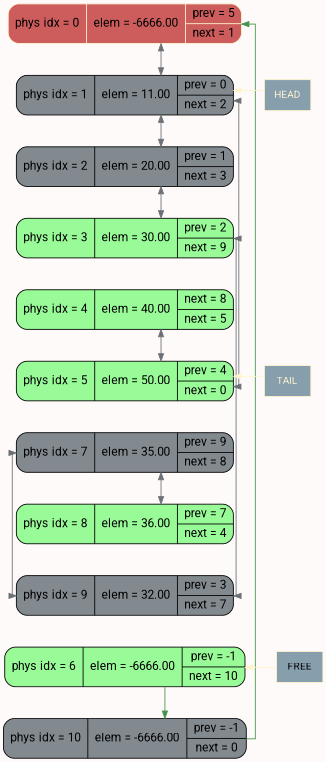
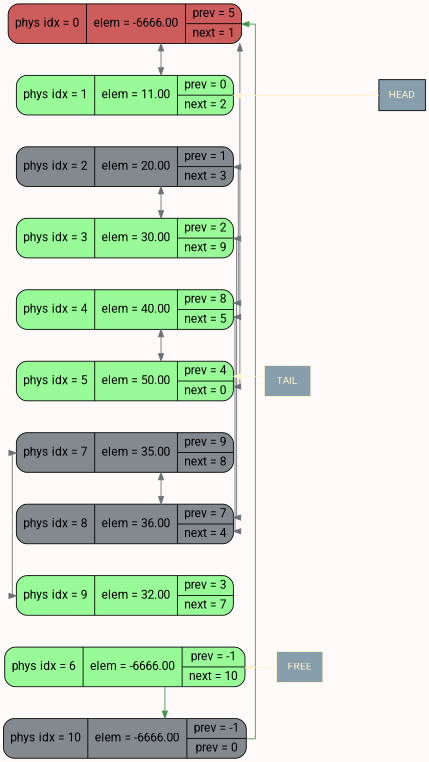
node "phys idx = 0": color #fff4cc -> #000000
node "phys idx = 1": fillcolor #82898f -> #98fb98
node "HEAD": color #fff4cc -> #000000
edge "phys idx = 1" -- "phys idx = 2": now "phys idx = 4" -- "phys idx = 2"
edge "phys idx = 1" -- "phys idx = 5": now "phys idx = 0" -- "phys idx = 5"
node "phys idx = 4": text "next = 8" -> "prev = 8"
edge "phys idx = 3" -- "phys idx = 9": now "phys idx = 3" -- "phys idx = 8"
edge "phys idx = 4" -- "phys idx = 8": added
node "phys idx = 8": fillcolor #98fb98 -> #82898f
node "phys idx = 9": fillcolor #82898f -> #98fb98
node "FREE": fontcolor black -> #fff4cc
node "phys idx = 10": text "next = 0" -> "prev = 0"
